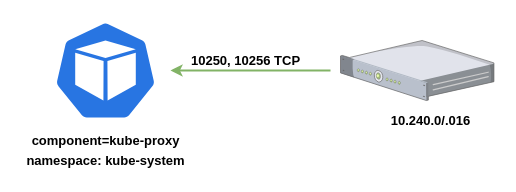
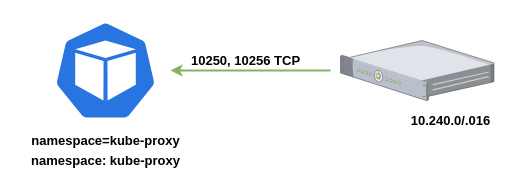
node "10.240.0/.016": moved (431, 121) -> (451, 121)
node "component=kube-proxy": label "component=kube-proxy" -> "namespace=kube-proxy"
node "namespace: kube-system": label "namespace: kube-system" -> "namespace: kube-proxy"
